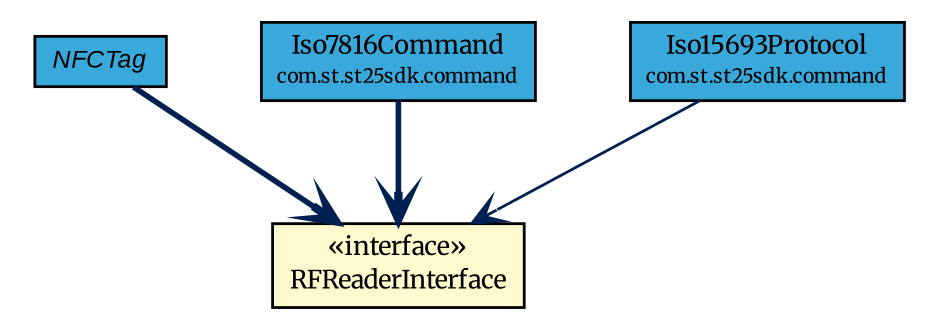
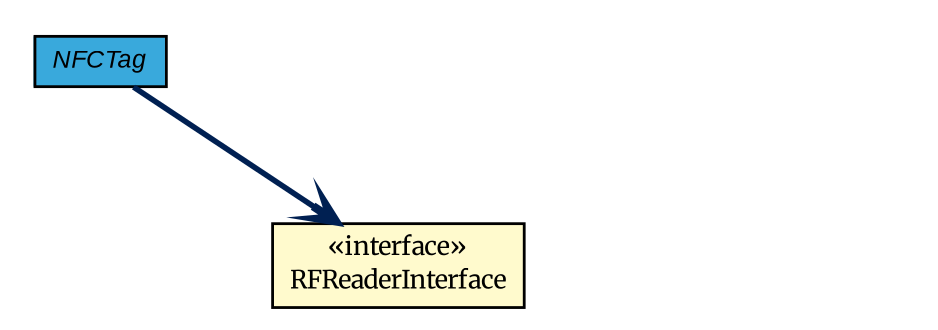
node "Iso7816Command": removed
node "Iso15693Protocol": removed
